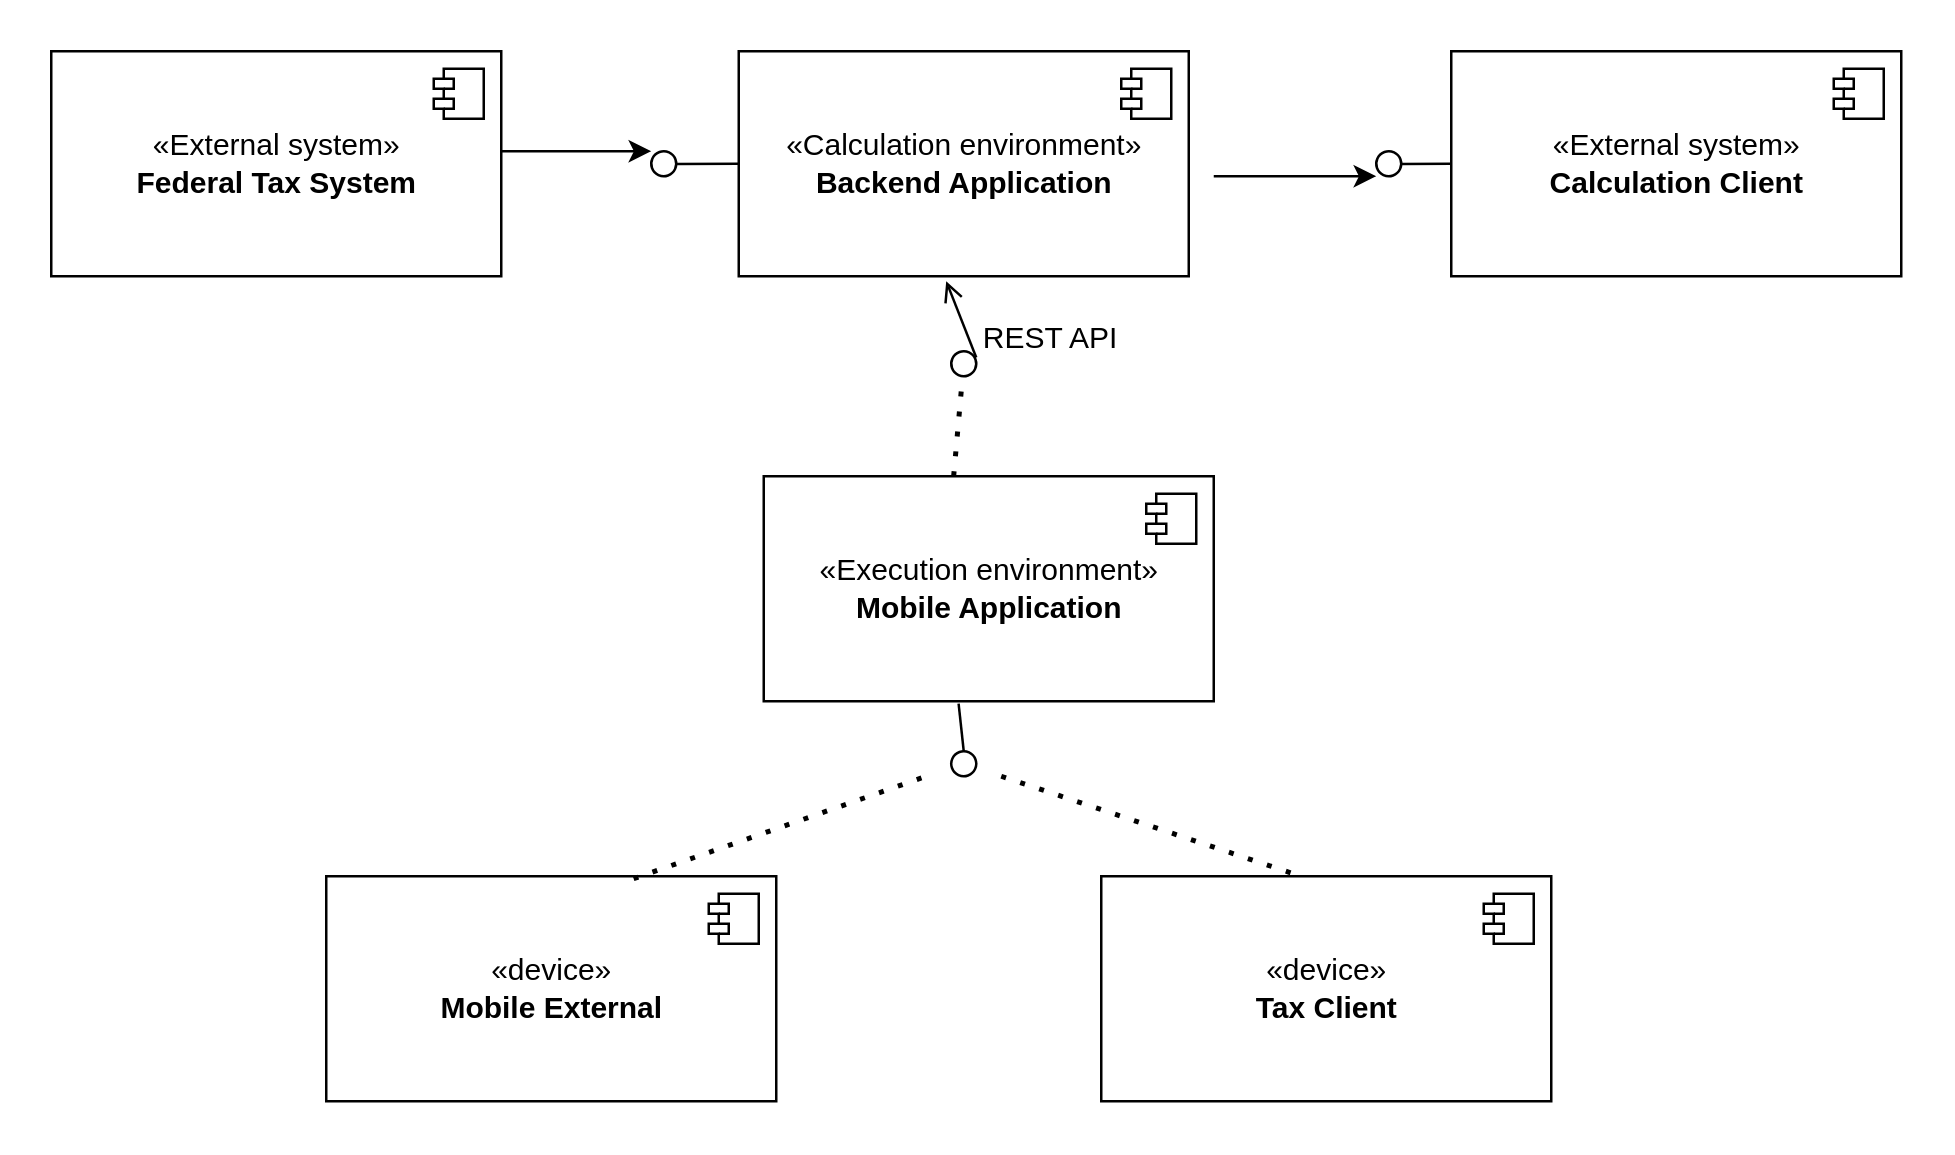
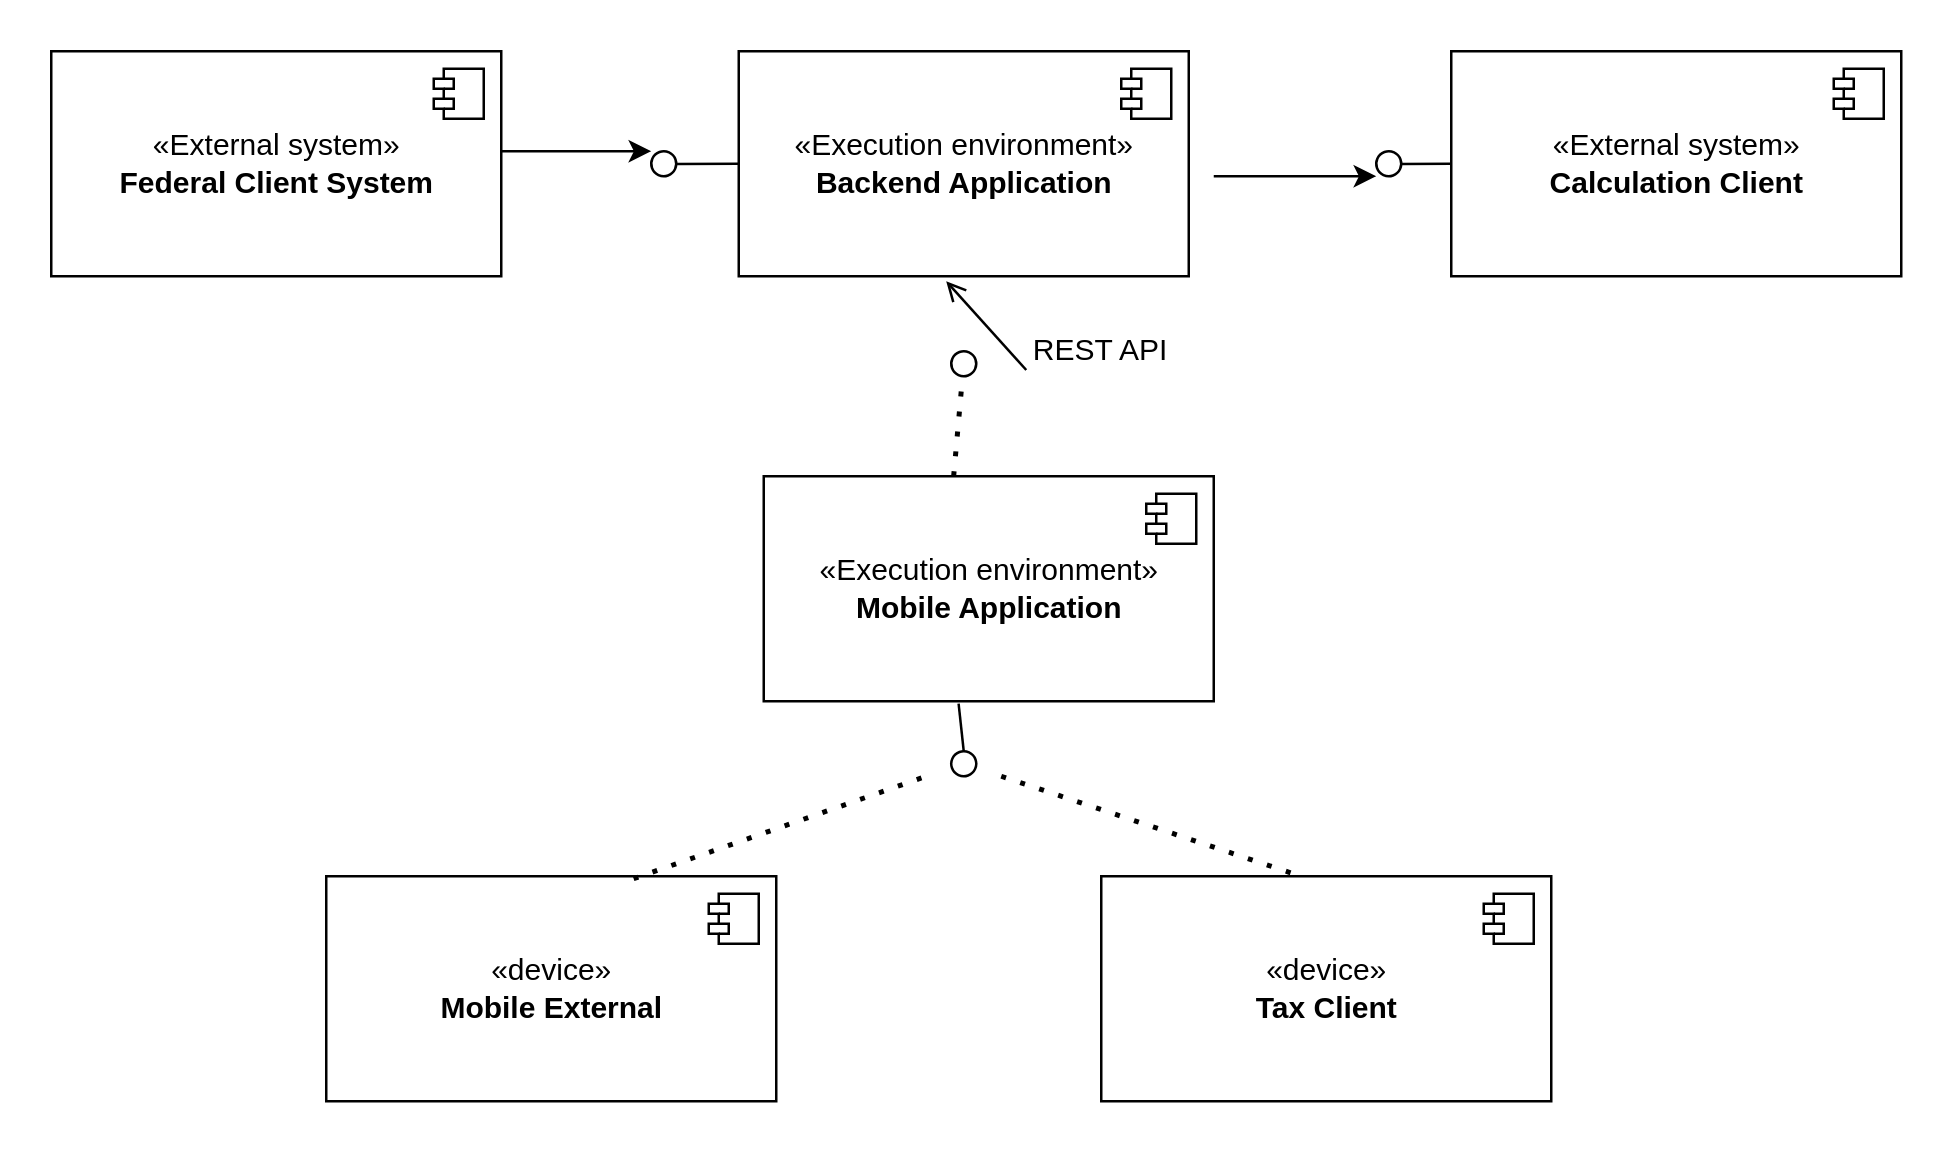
node "«External system» Federal Tax System": label "«External system» Federal Tax System" -> "«External system» Federal Client System"
node "«Calculation environment» Backend Application": label "«Calculation environment» Backend Application" -> "«Execution environment» Backend Application"
node "REST API": moved (1051, 339) -> (1101, 351)
